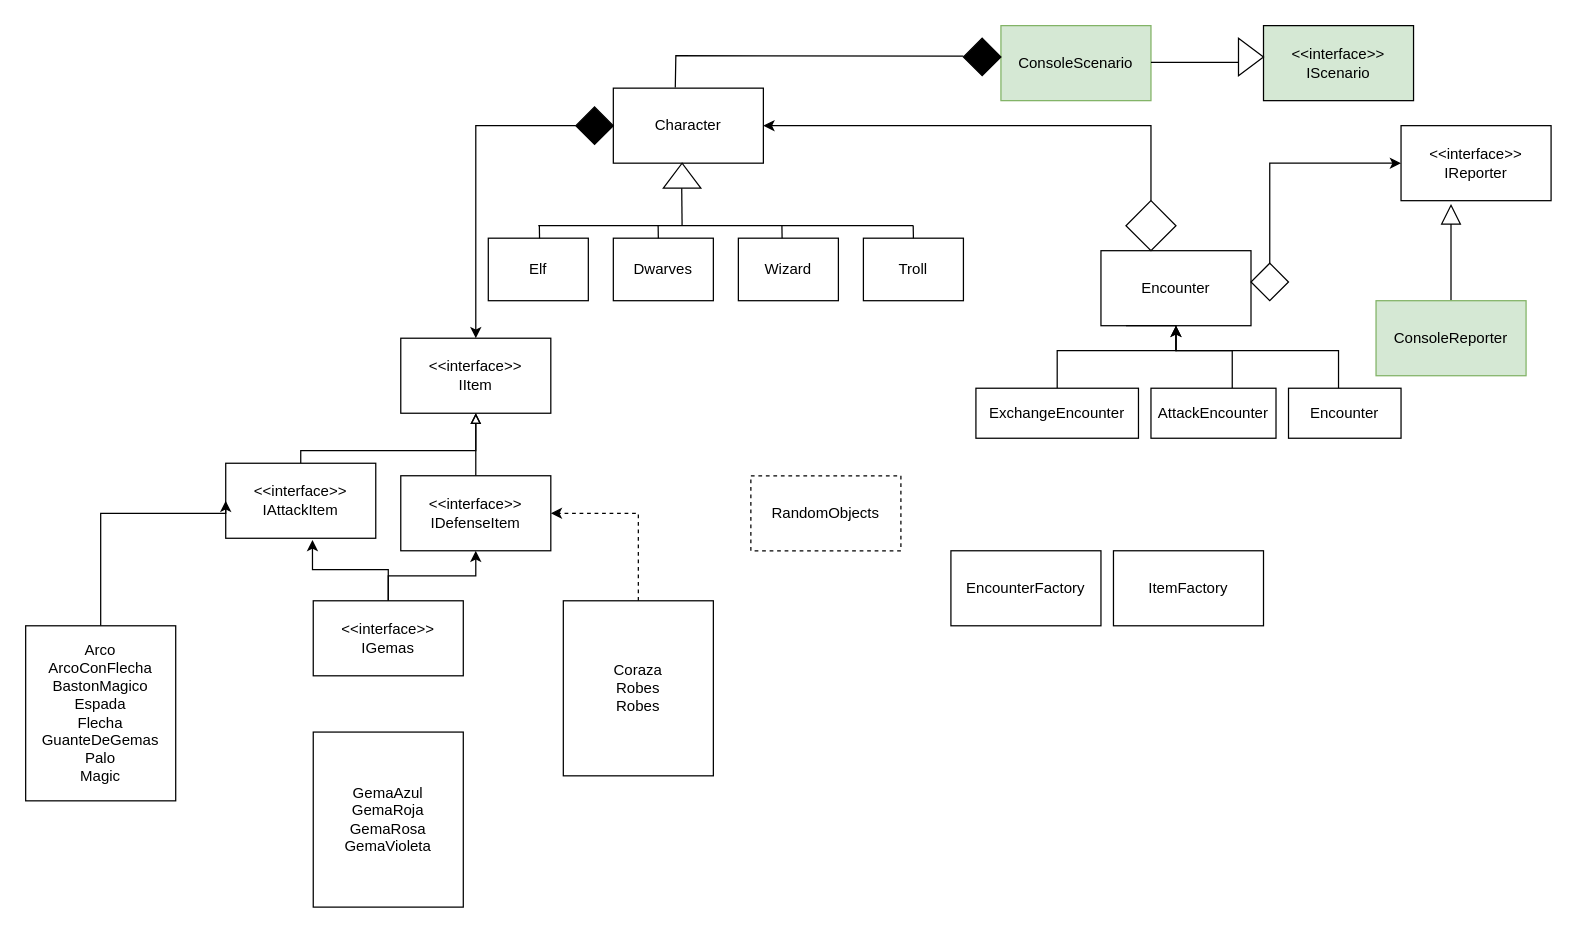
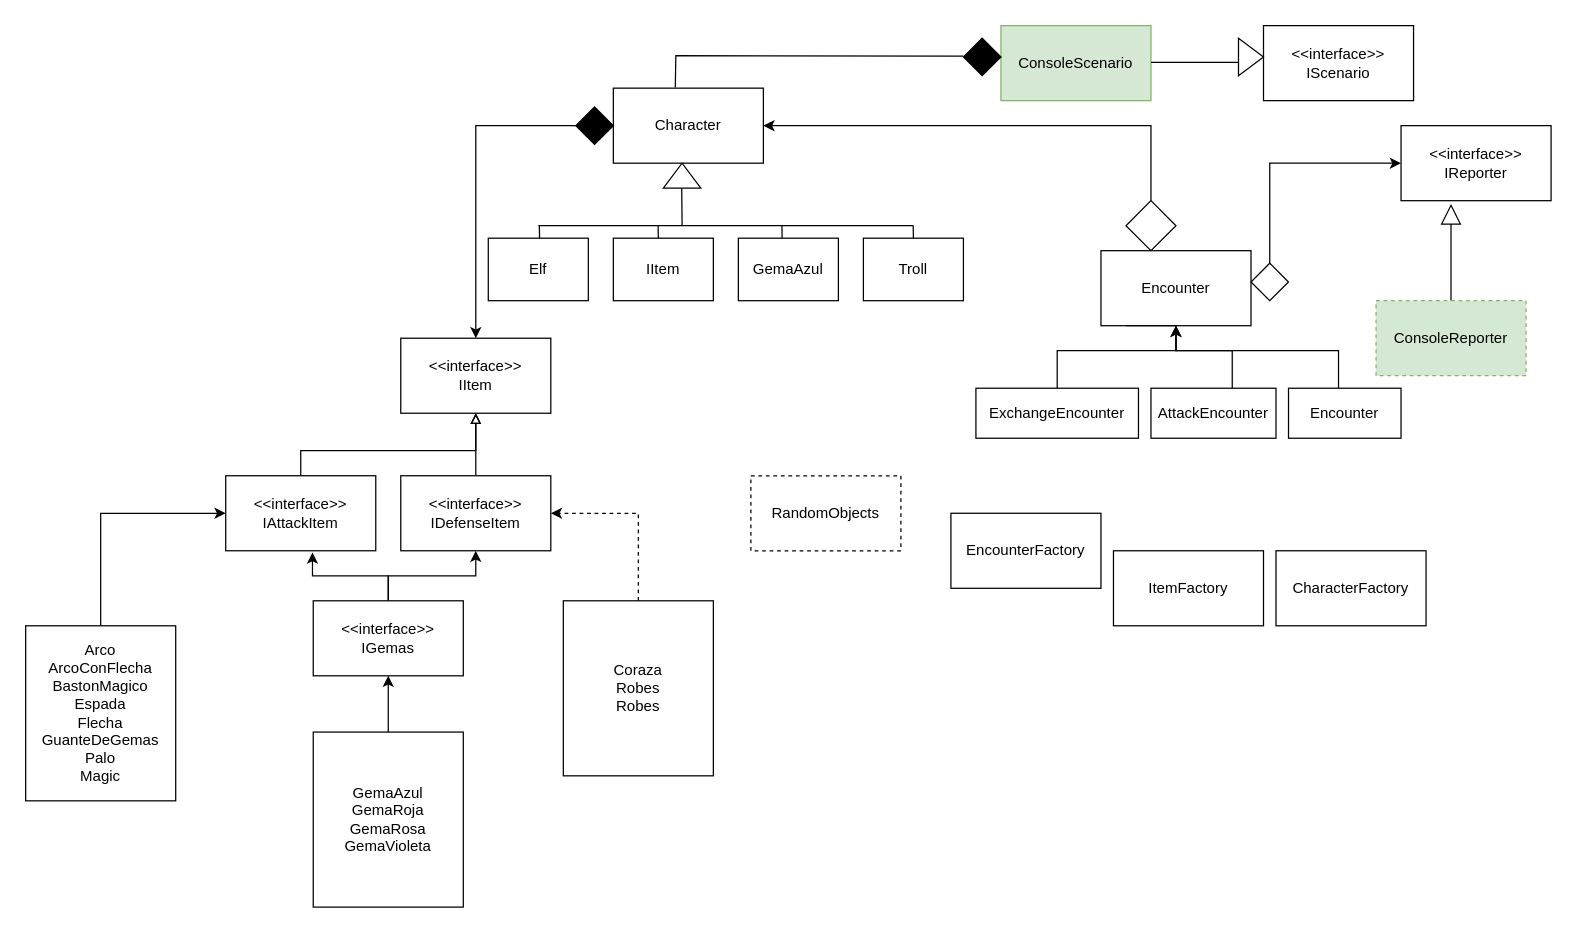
node "<<interface>> IScenario": fillcolor #d5e8d4 -> #ffffff
node "Dwarves": label "Dwarves" -> "IItem"
node "Wizard": label "Wizard" -> "GemaAzul"
node "ConsoleReporter": style solid -> dashed
node "<<interface>> IAttackItem": moved (301, 501) -> (301, 513)
node "EncounterFactory": moved (1026, 588) -> (1026, 551)
node "CharacterFactory": added
edge "GemaAzul GemaRoja GemaRosa GemaVioleta" -> "<<interface>> IGemas": added
